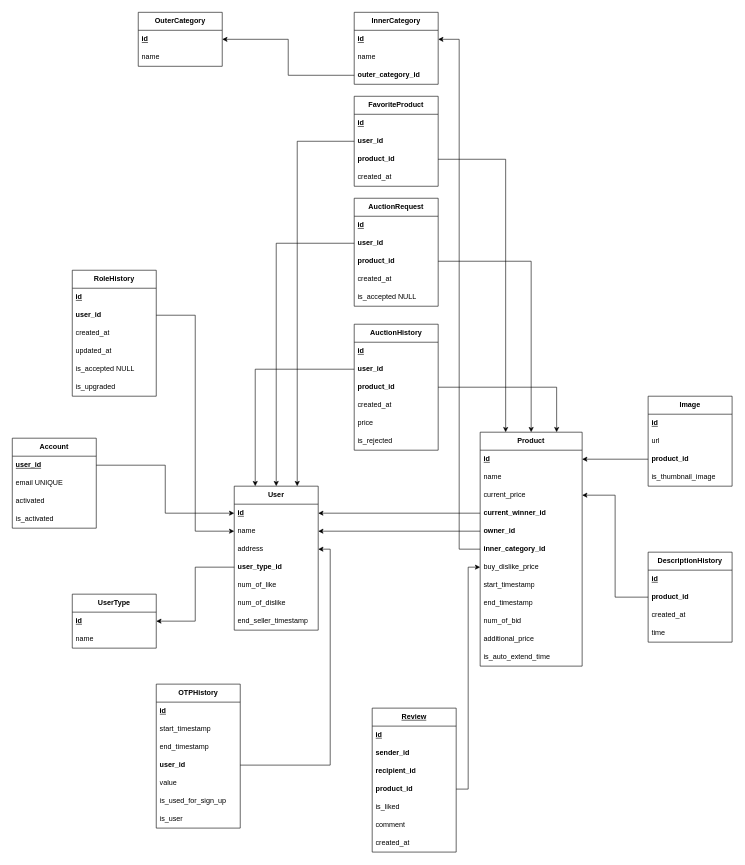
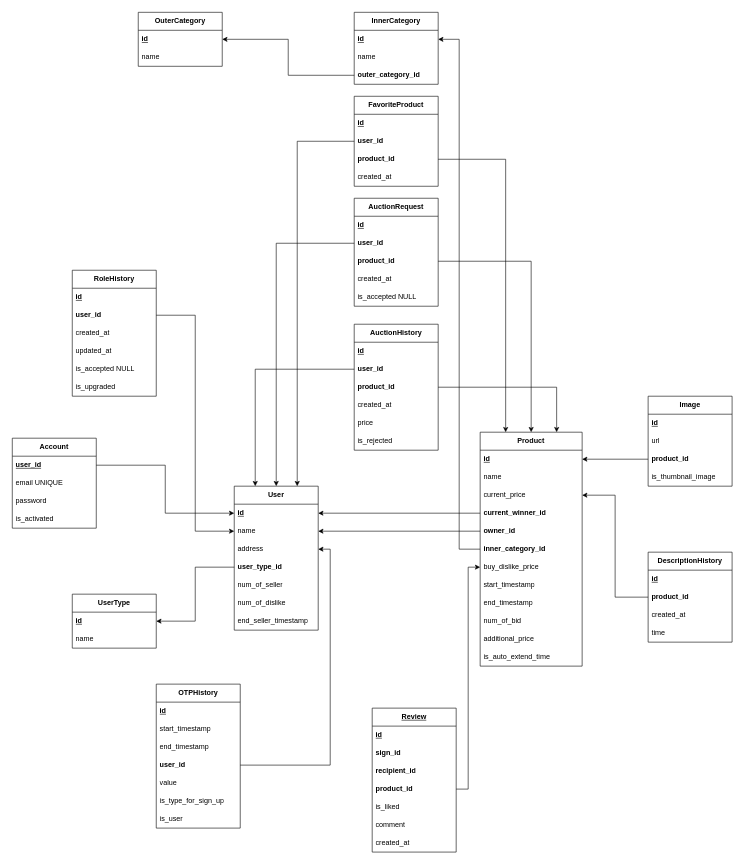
node "activated": label "activated" -> "password"
node "num_of_like": label "num_of_like" -> "num_of_seller"
node "sender_id": label "sender_id" -> "sign_id"
node "is_used_for_sign_up": label "is_used_for_sign_up" -> "is_type_for_sign_up"
